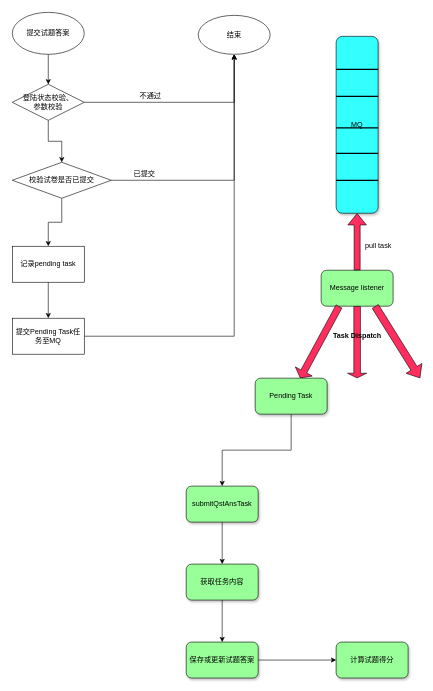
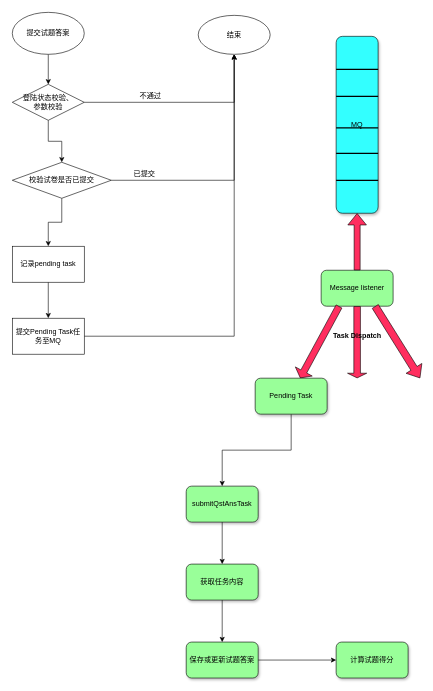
node "pull task": removed
